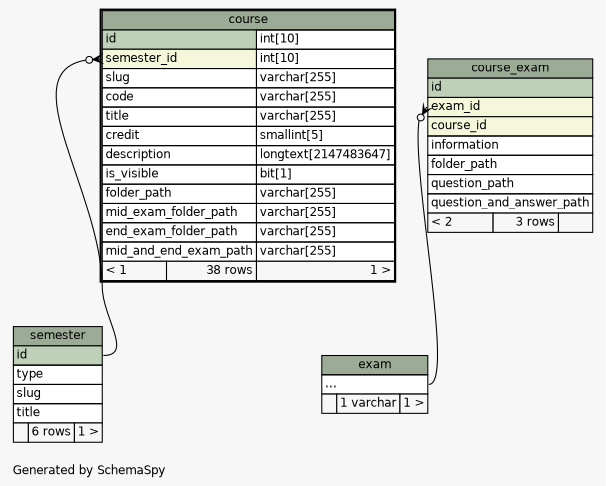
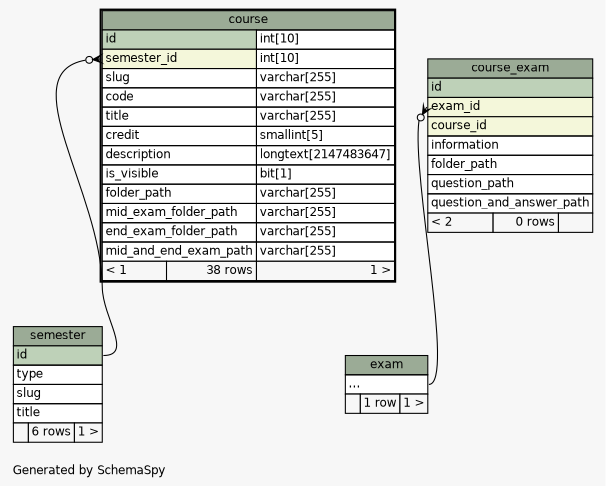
node "course_exam": text "3 rows" -> "0 rows"
node "exam": text "1 varchar" -> "1 row"
